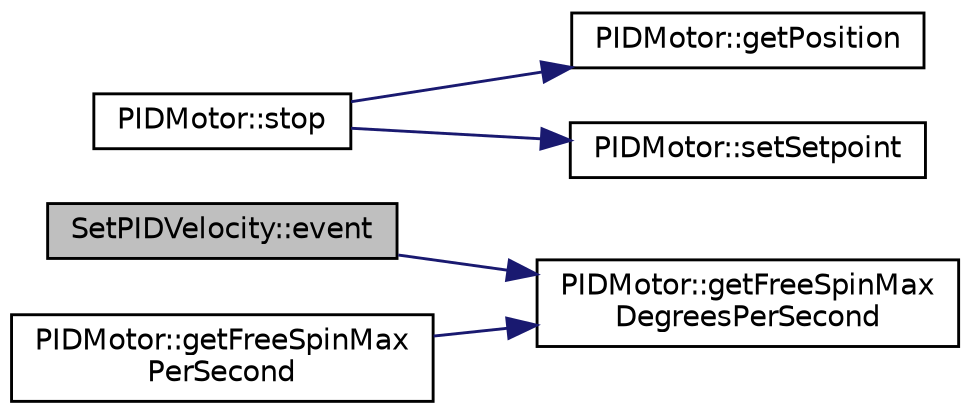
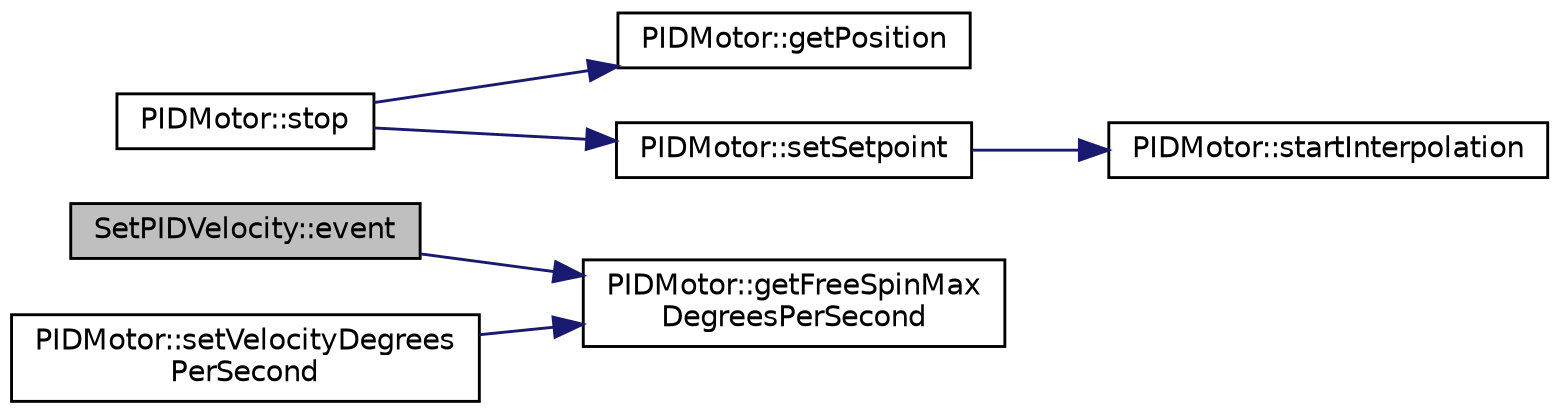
node "PIDMotor::startInterpolation": added
node "PIDMotor::getFreeSpinMax PerSecond": label "PIDMotor::getFreeSpinMax PerSecond" -> "PIDMotor::setVelocityDegrees PerSecond"
